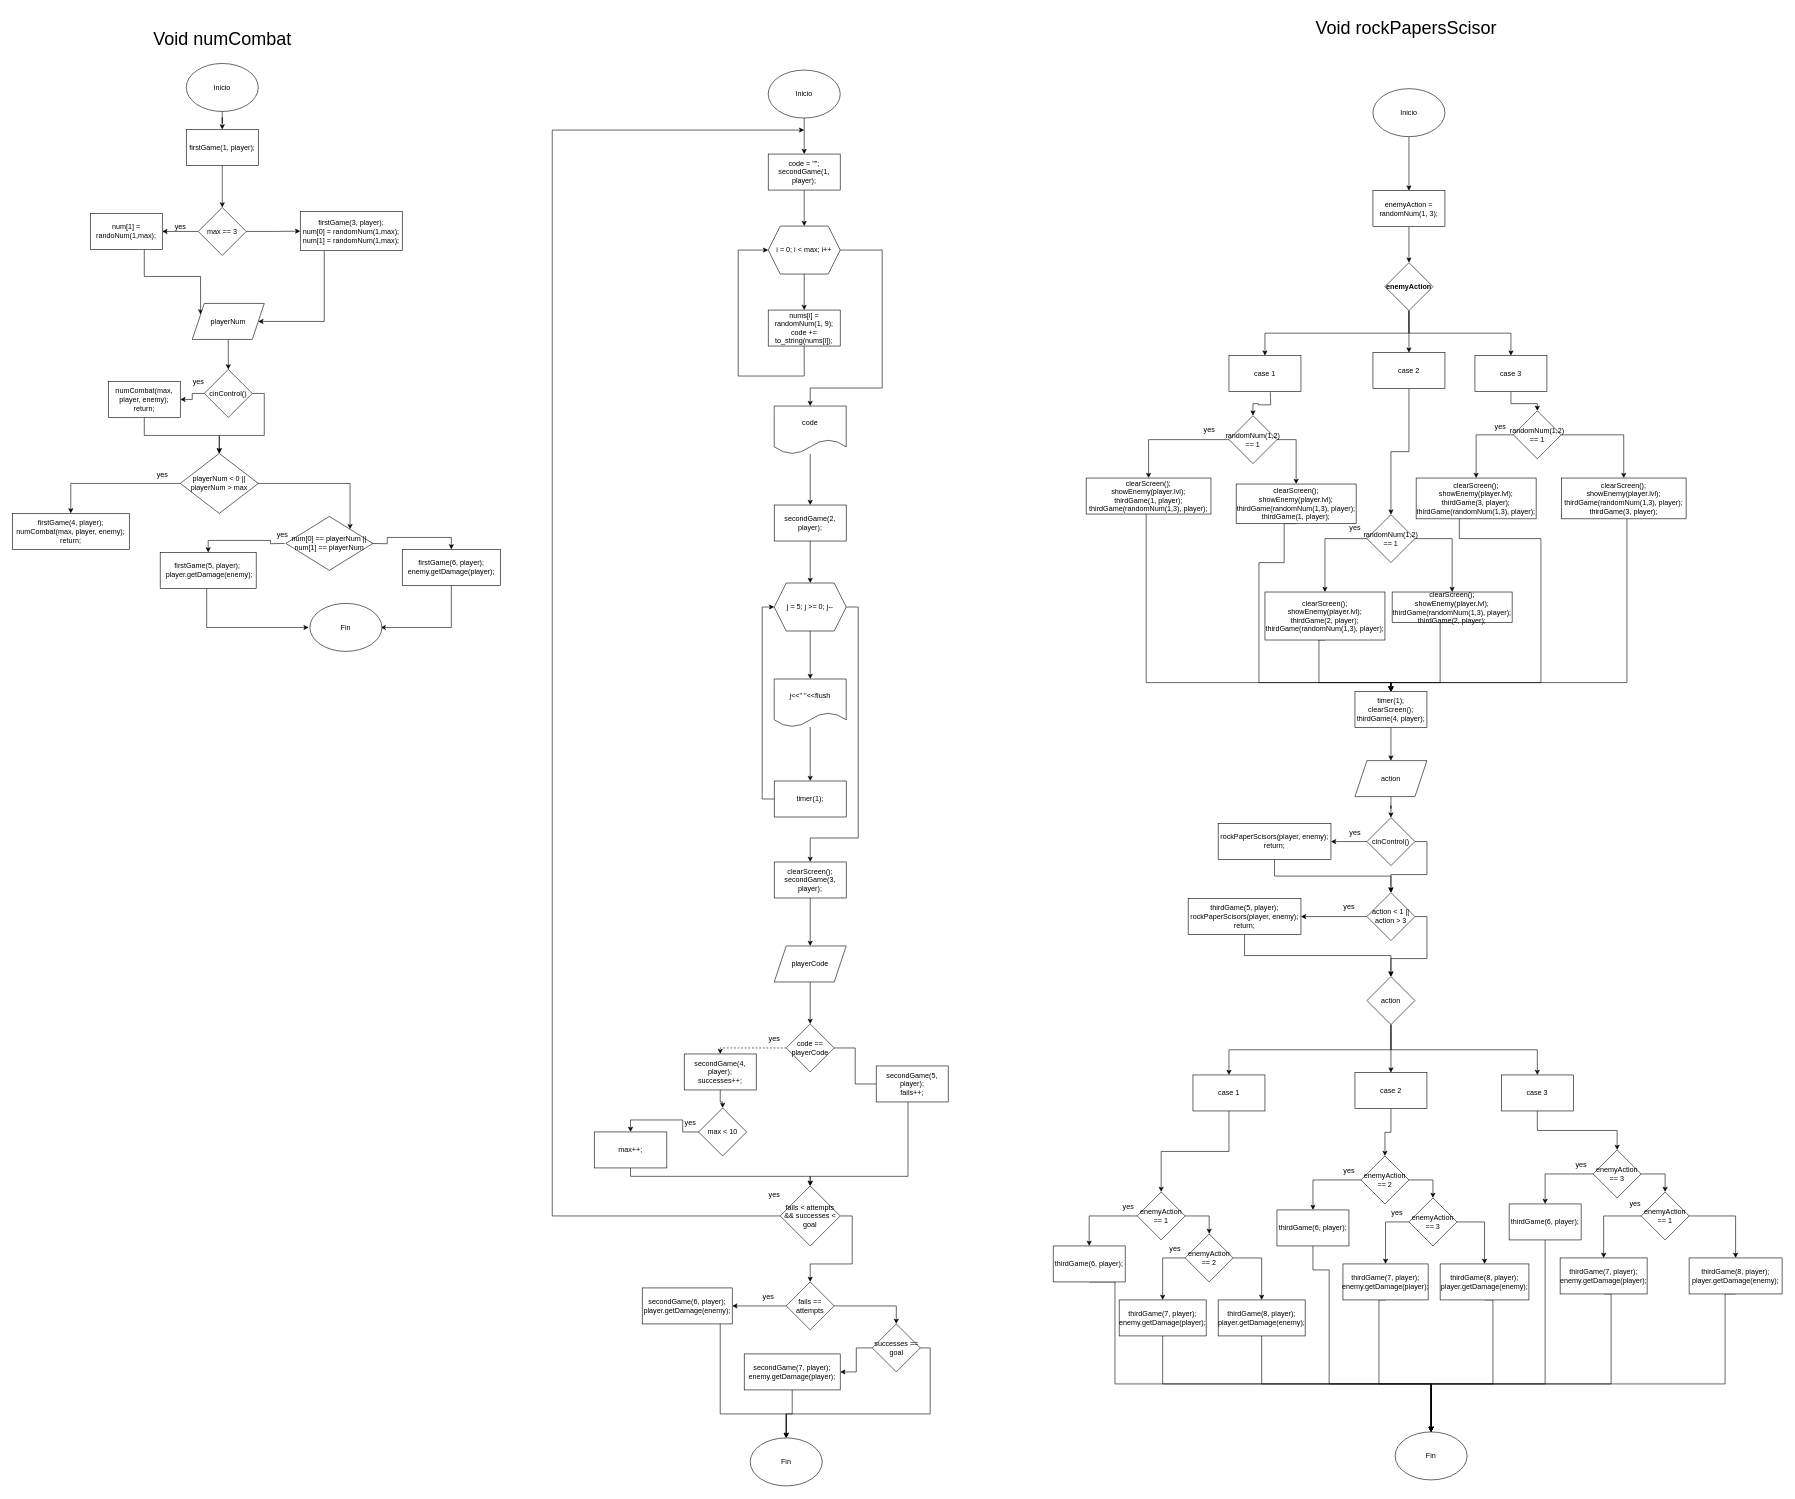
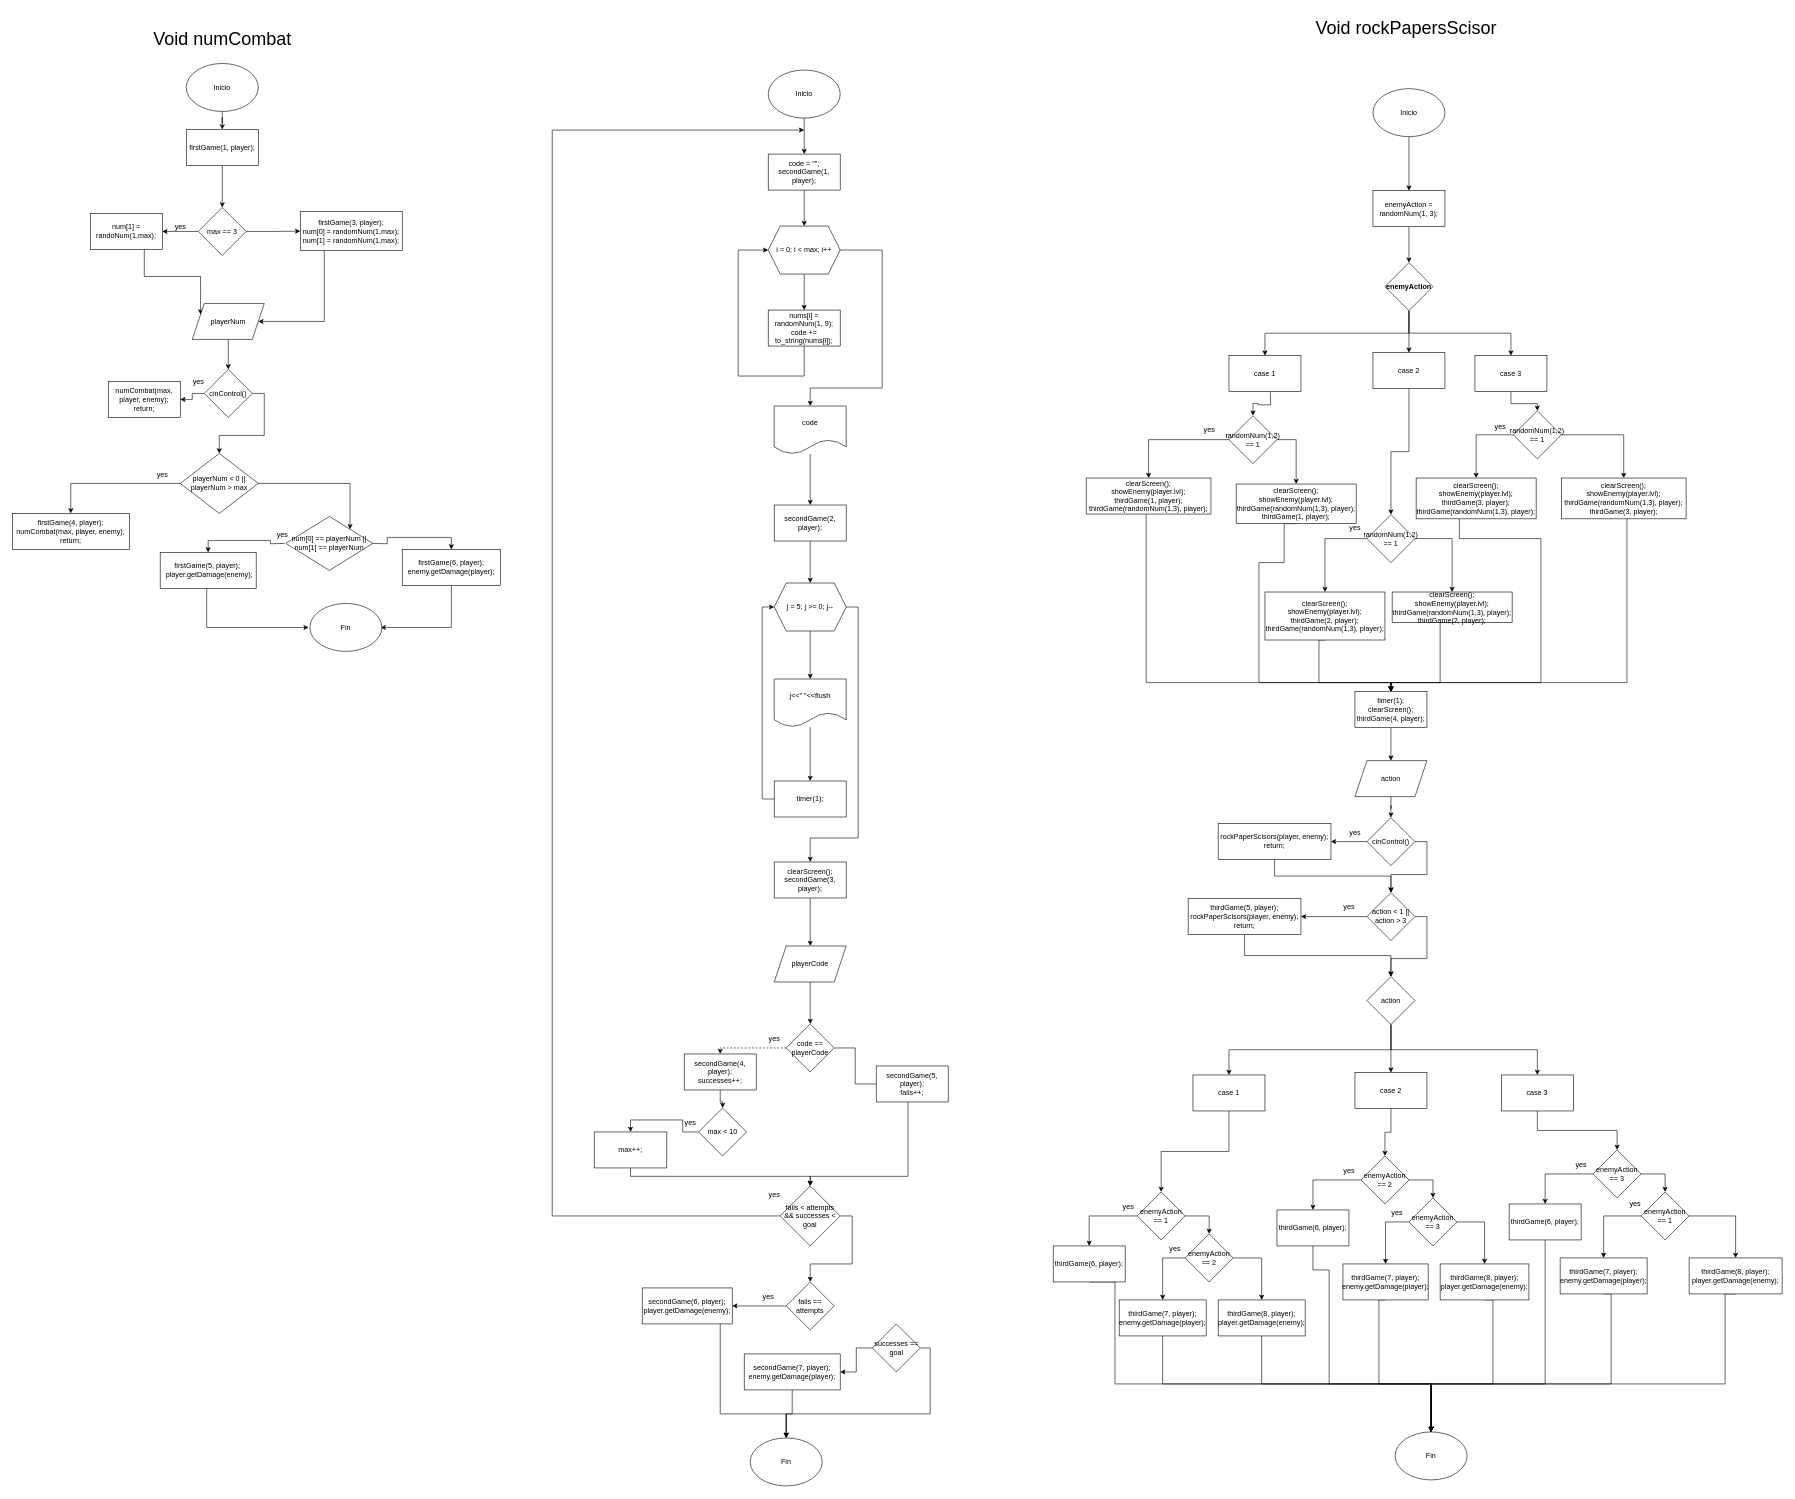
edge "numCombat(max, player, enemy); return;" -> "playerNum < 0 || playerNum > max": removed
edge "fails == attempts" -> "successes == goal": removed
